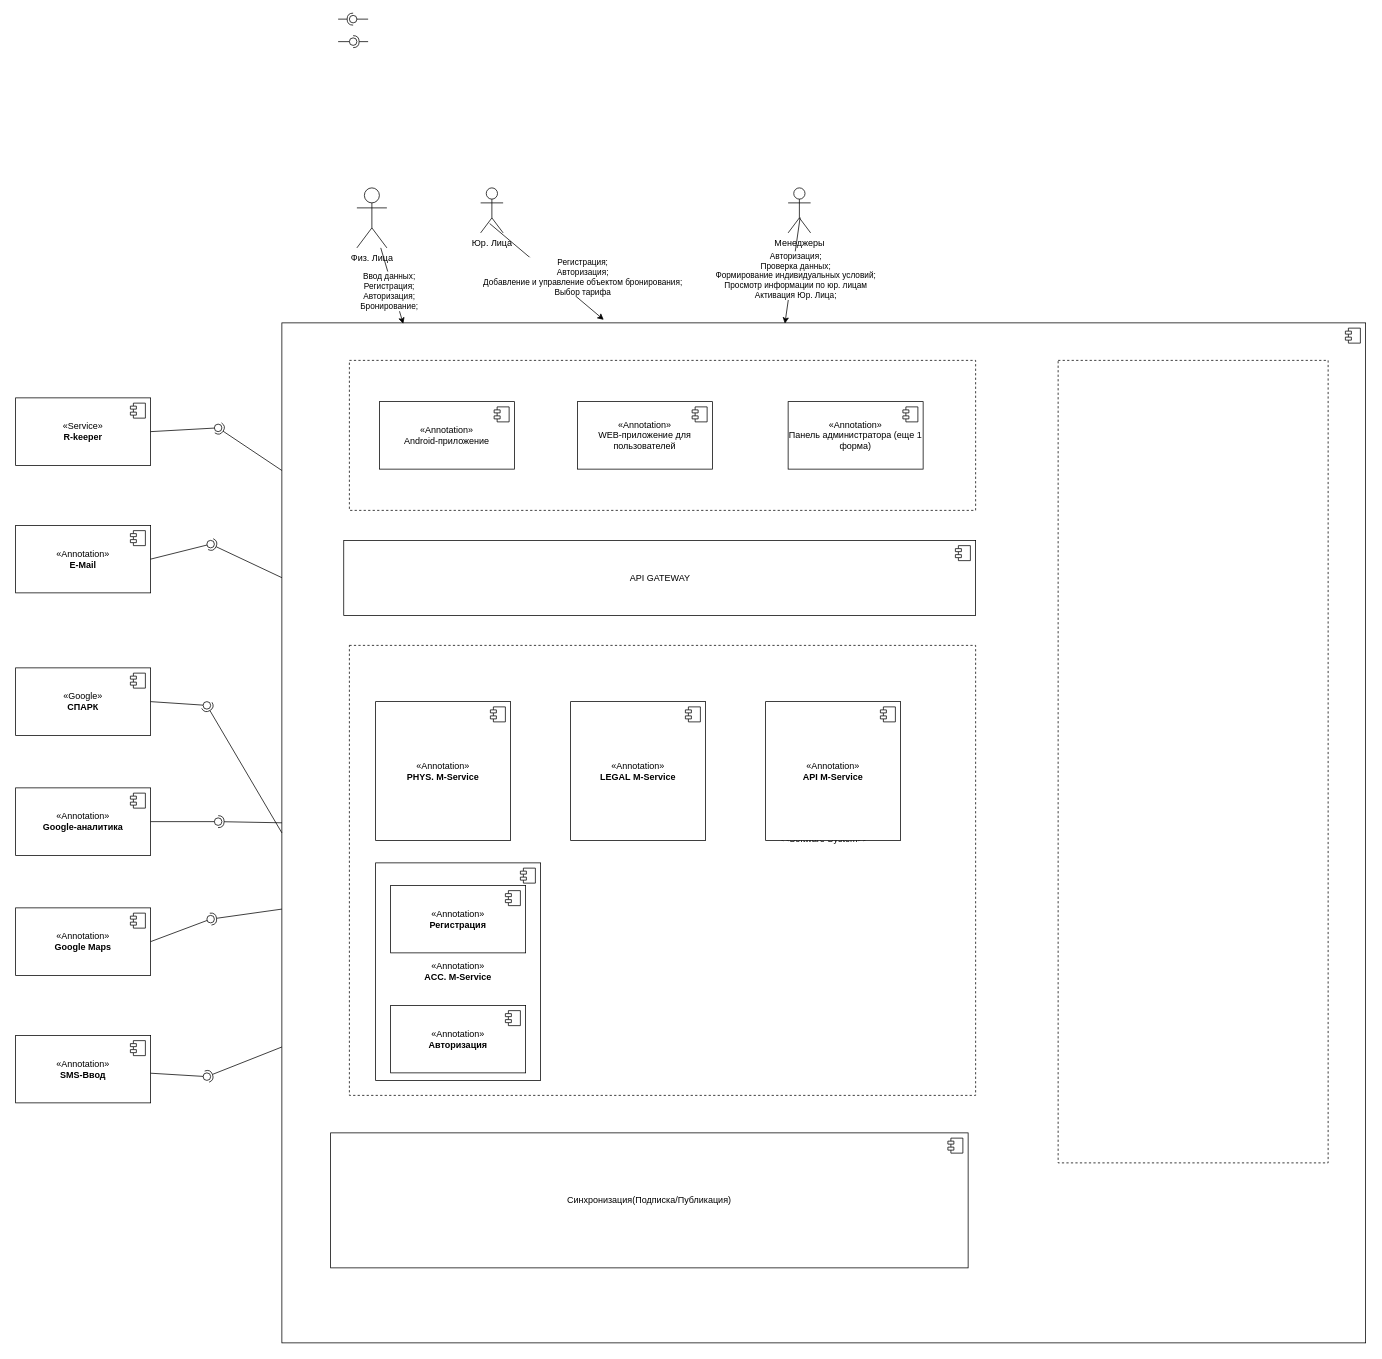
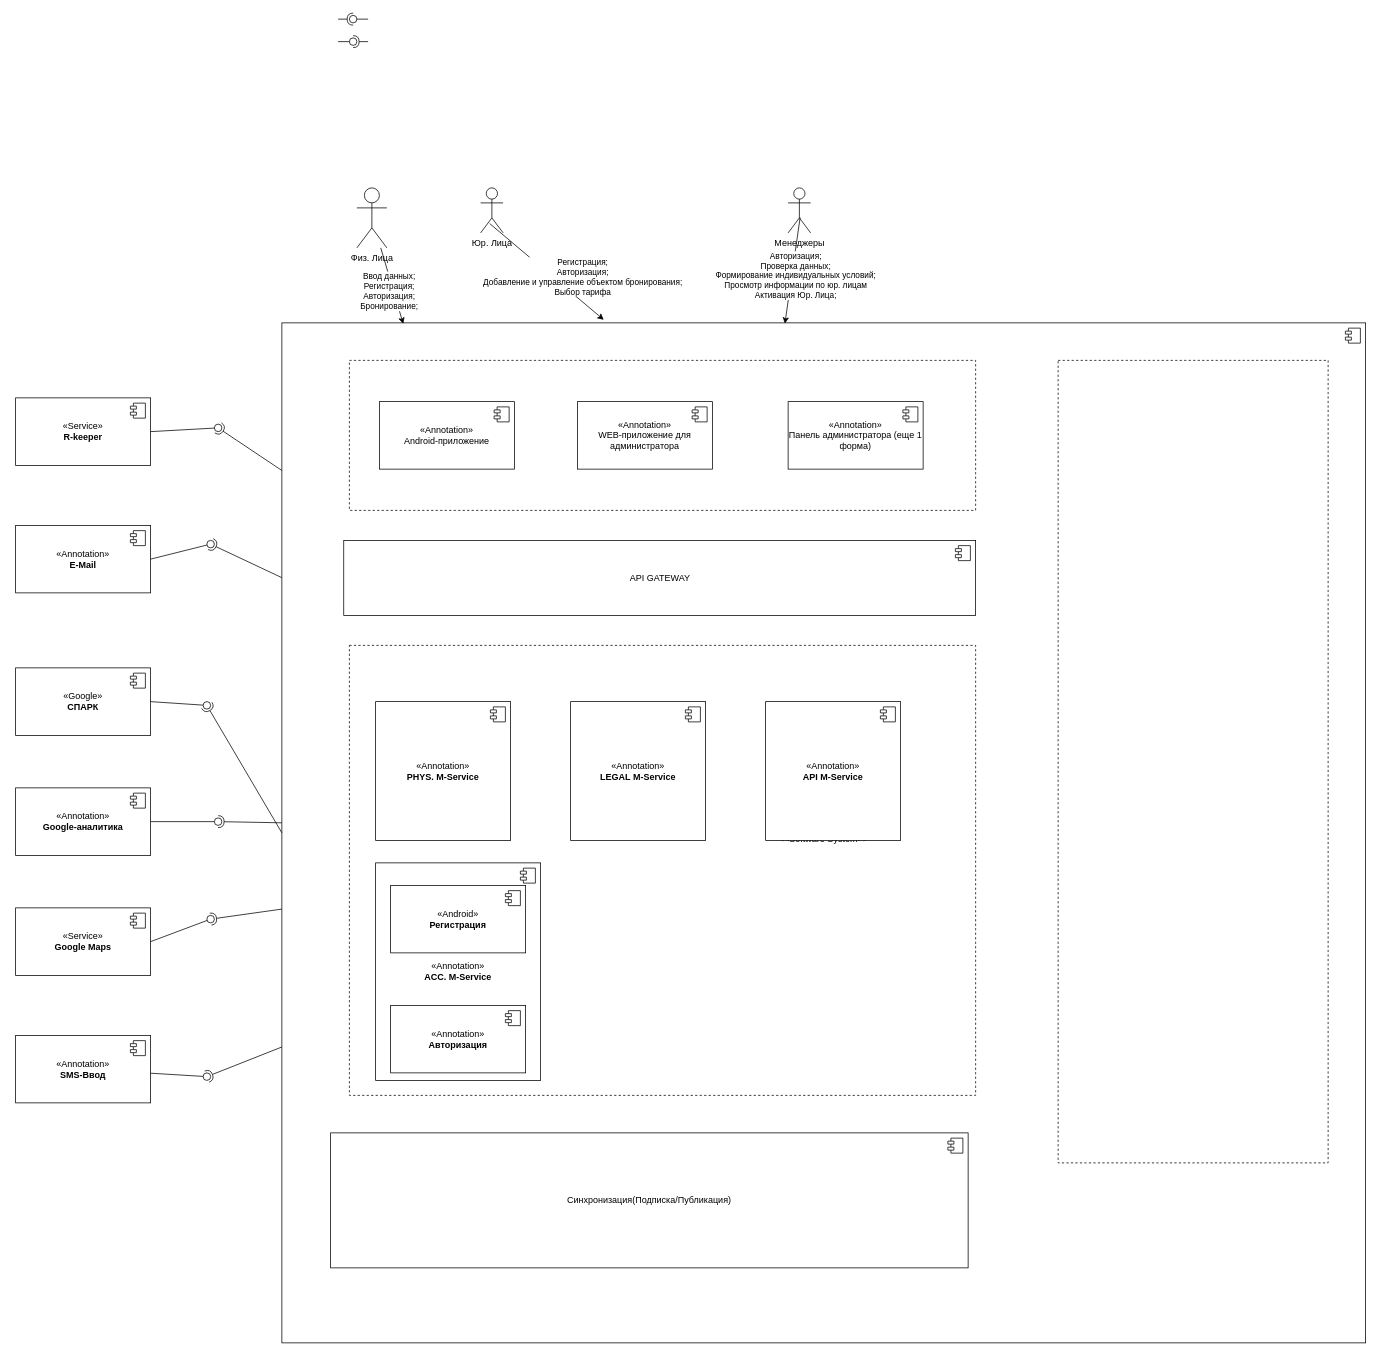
node "«Annotation» WEB-приложение для пользователей": label "«Annotation» WEB-приложение для пользователей" -> "«Annotation» WEB-приложение для администратора"
node "«Annotation» Регистрация": label "«Annotation» Регистрация" -> "«Android» Регистрация"
node "«Annotation» Google Maps": label "«Annotation» Google Maps" -> "«Service» Google Maps"
